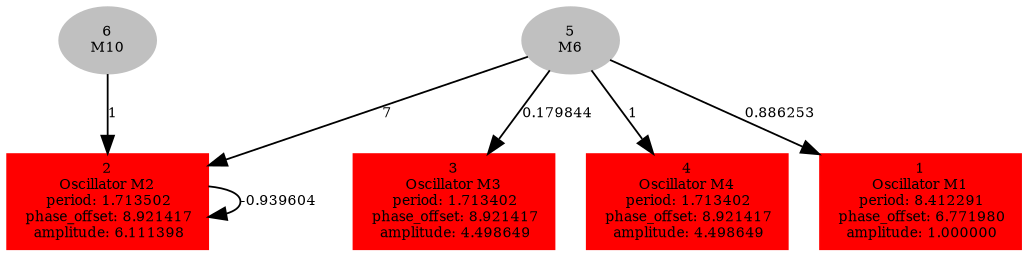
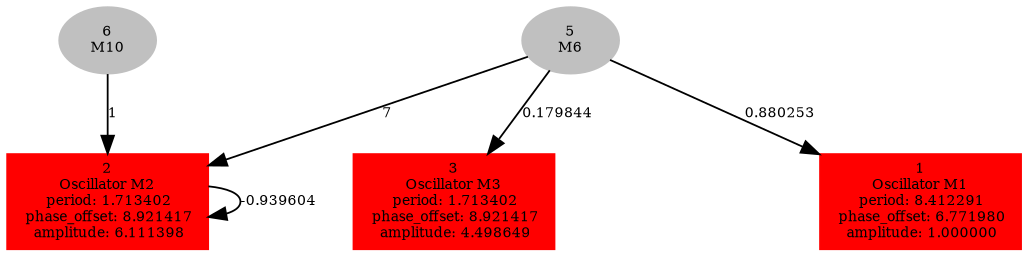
edge "5" -> "1": label "0.886253 " -> "0.880253 "
node "2": text "period: 1.713502" -> "period: 1.713402"
node "4": removed
